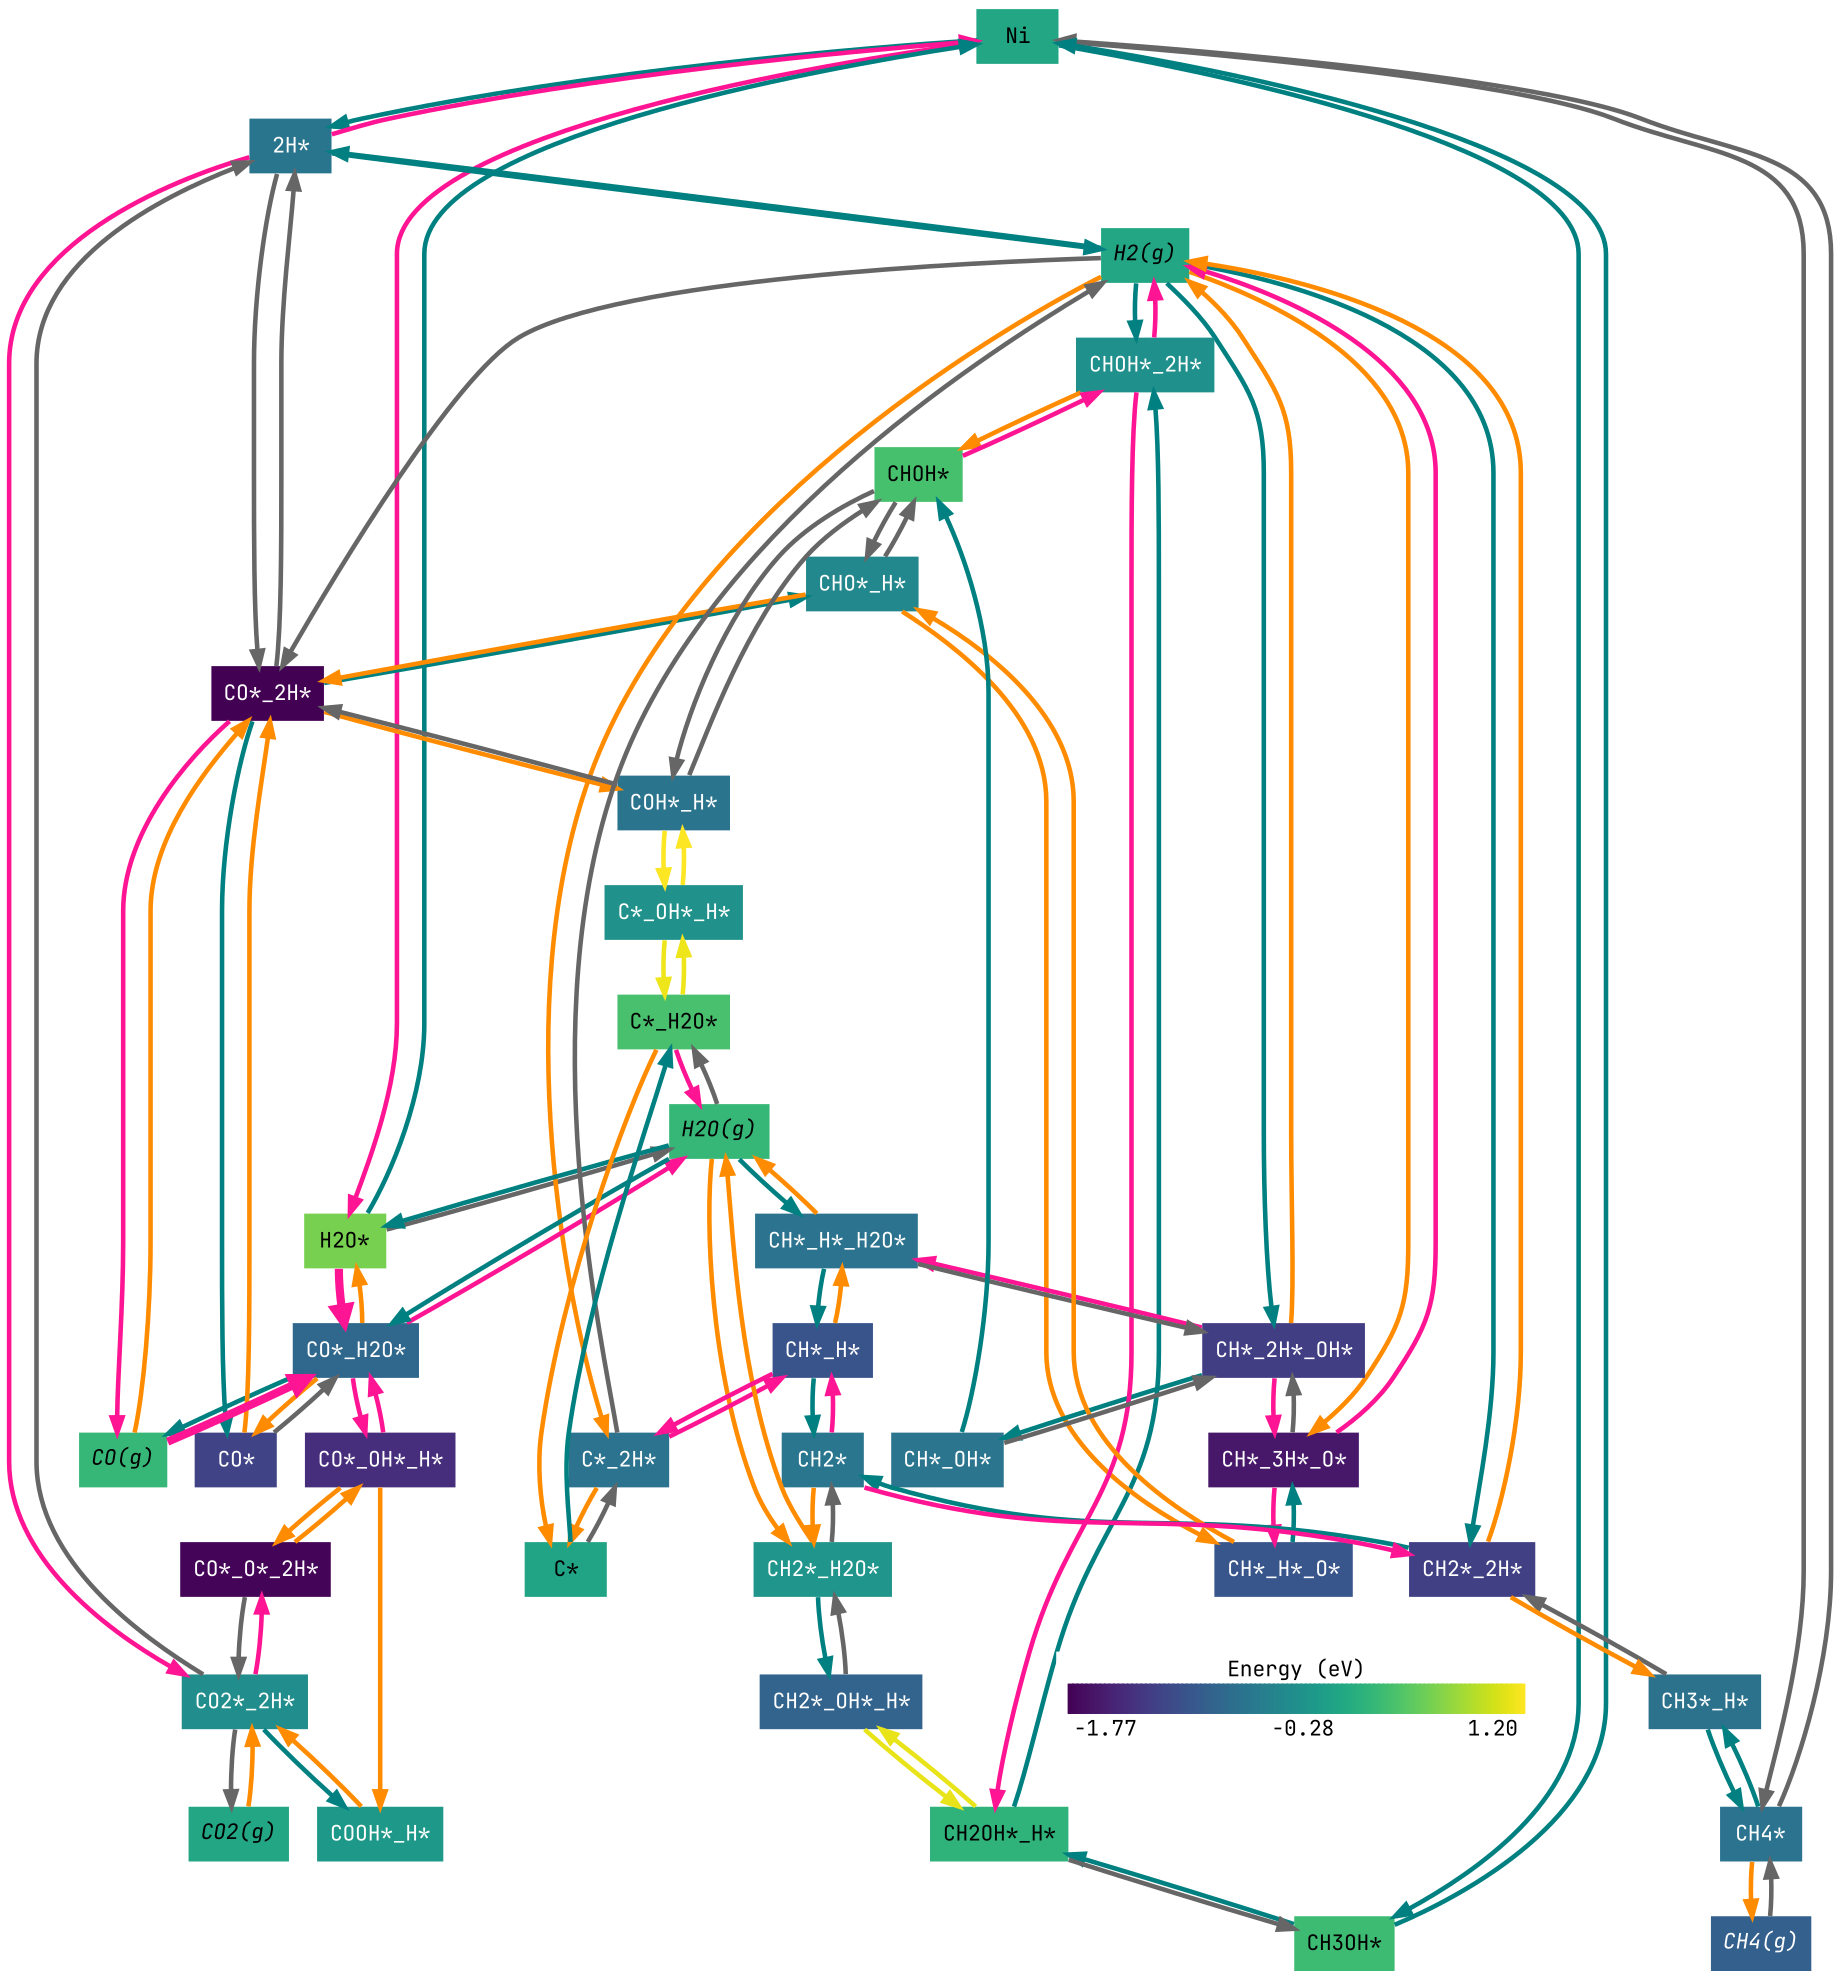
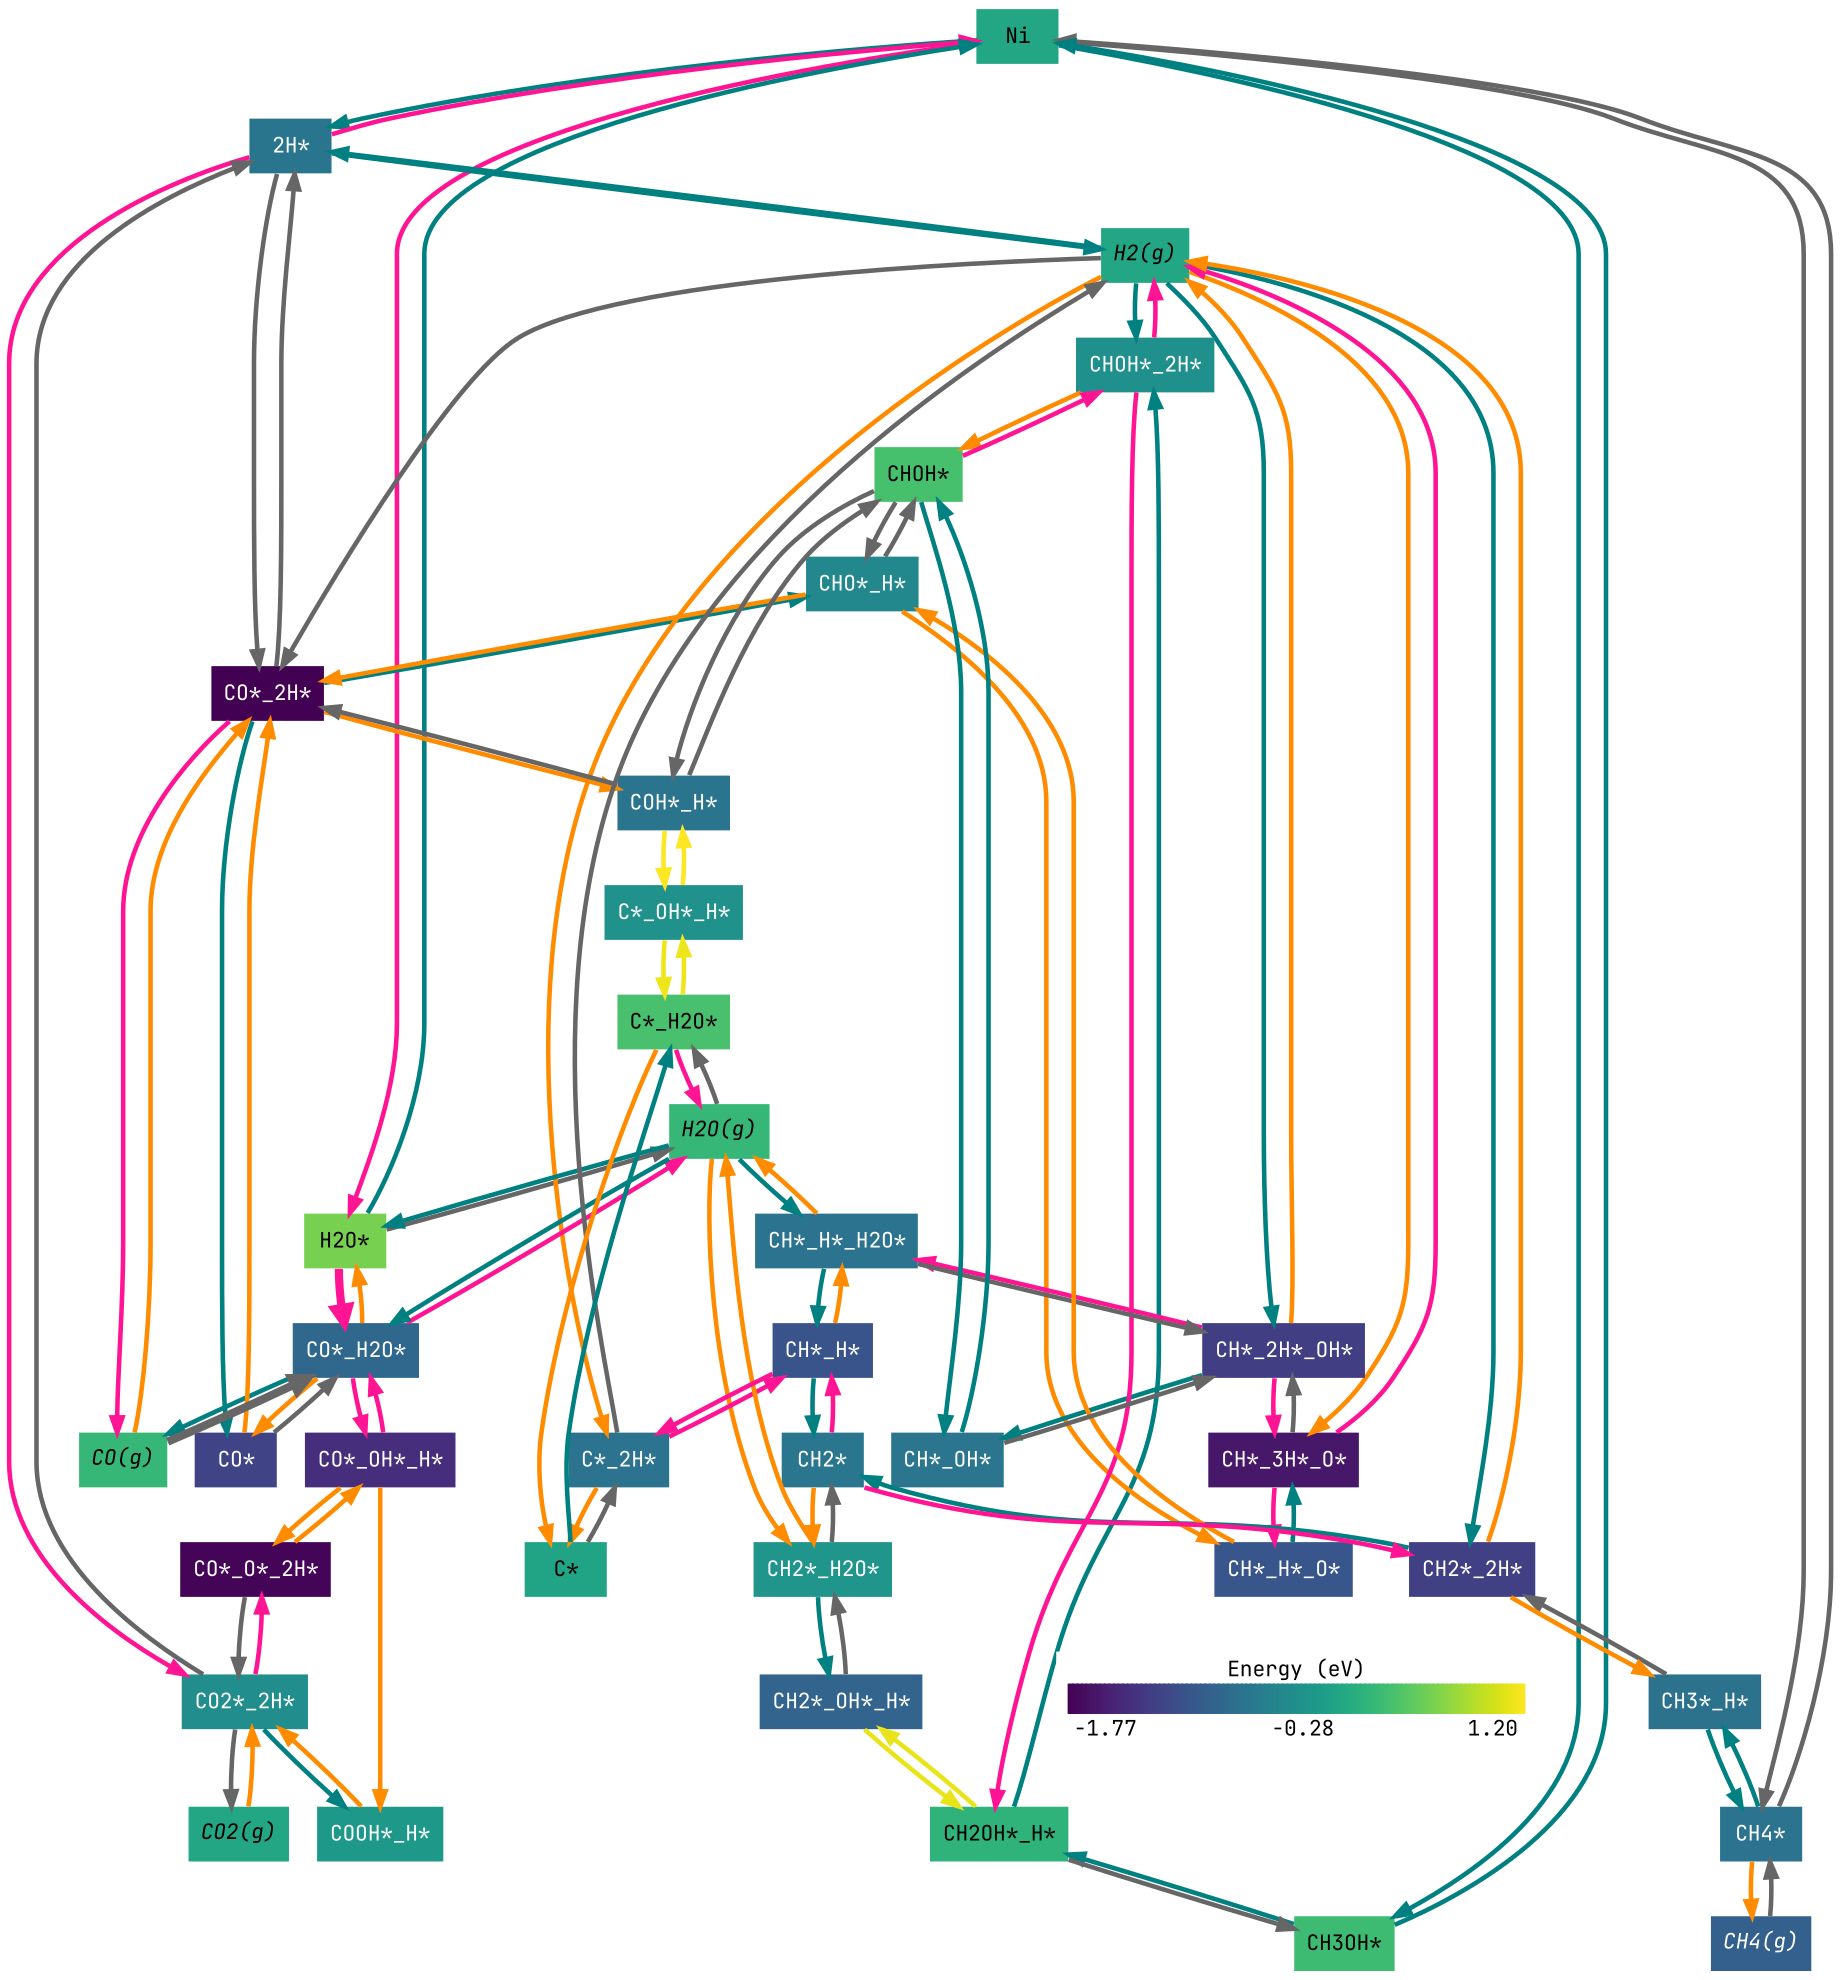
edge "CHOH*" -> "CH*_OH*": added
edge "CO(g)" -> "CO*_H2O*": color deeppink -> gray40
